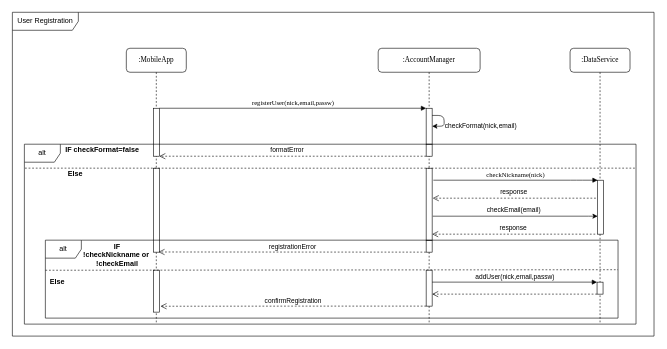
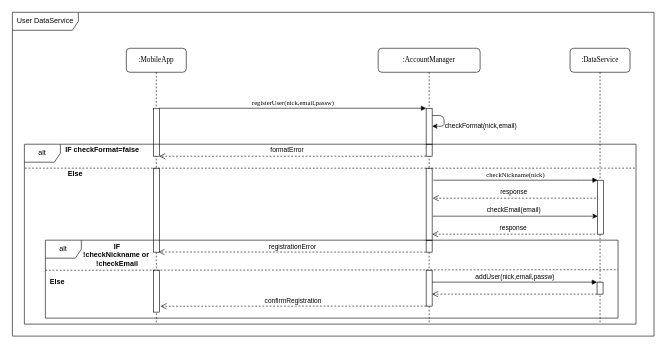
node "User Registration": label "User Registration" -> "User DataService"
